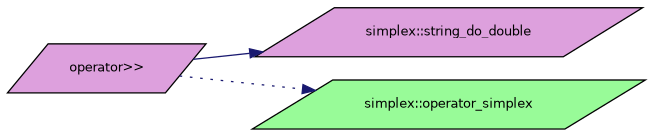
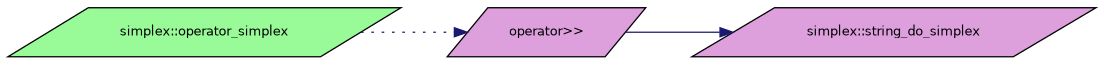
node "simplex::string_do_double": label "simplex::string_do_double" -> "simplex::string_do_simplex"
edge "operator>>" -> "simplex::operator_simplex": reversed
